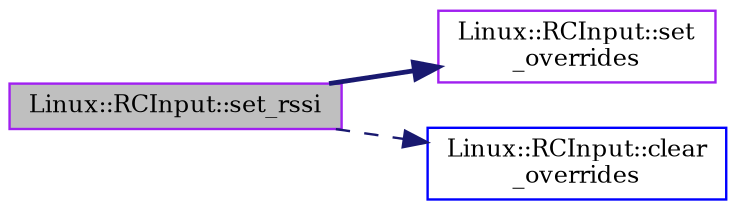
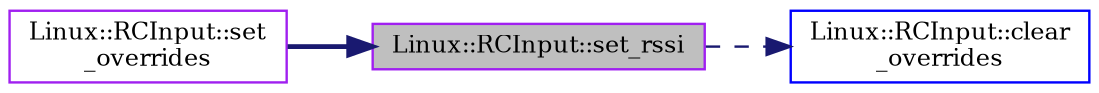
edge "Linux::RCInput::set_rssi" -> "Linux::RCInput::set _overrides": reversed
